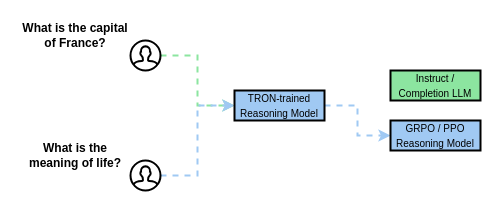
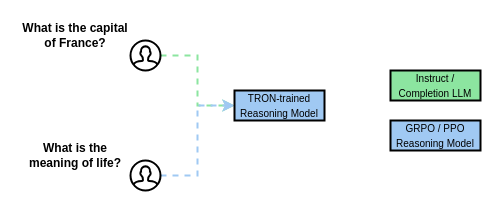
edge "TRON-trained Reasoning Model" -> "GRPO / PPO Reasoning Model": removed
